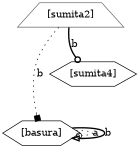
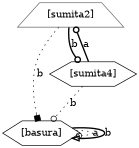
edge "[sumita4]" -> "[sumita2]": added, label "a"
edge "[sumita4]" -> "[basura]": added, label "b"
